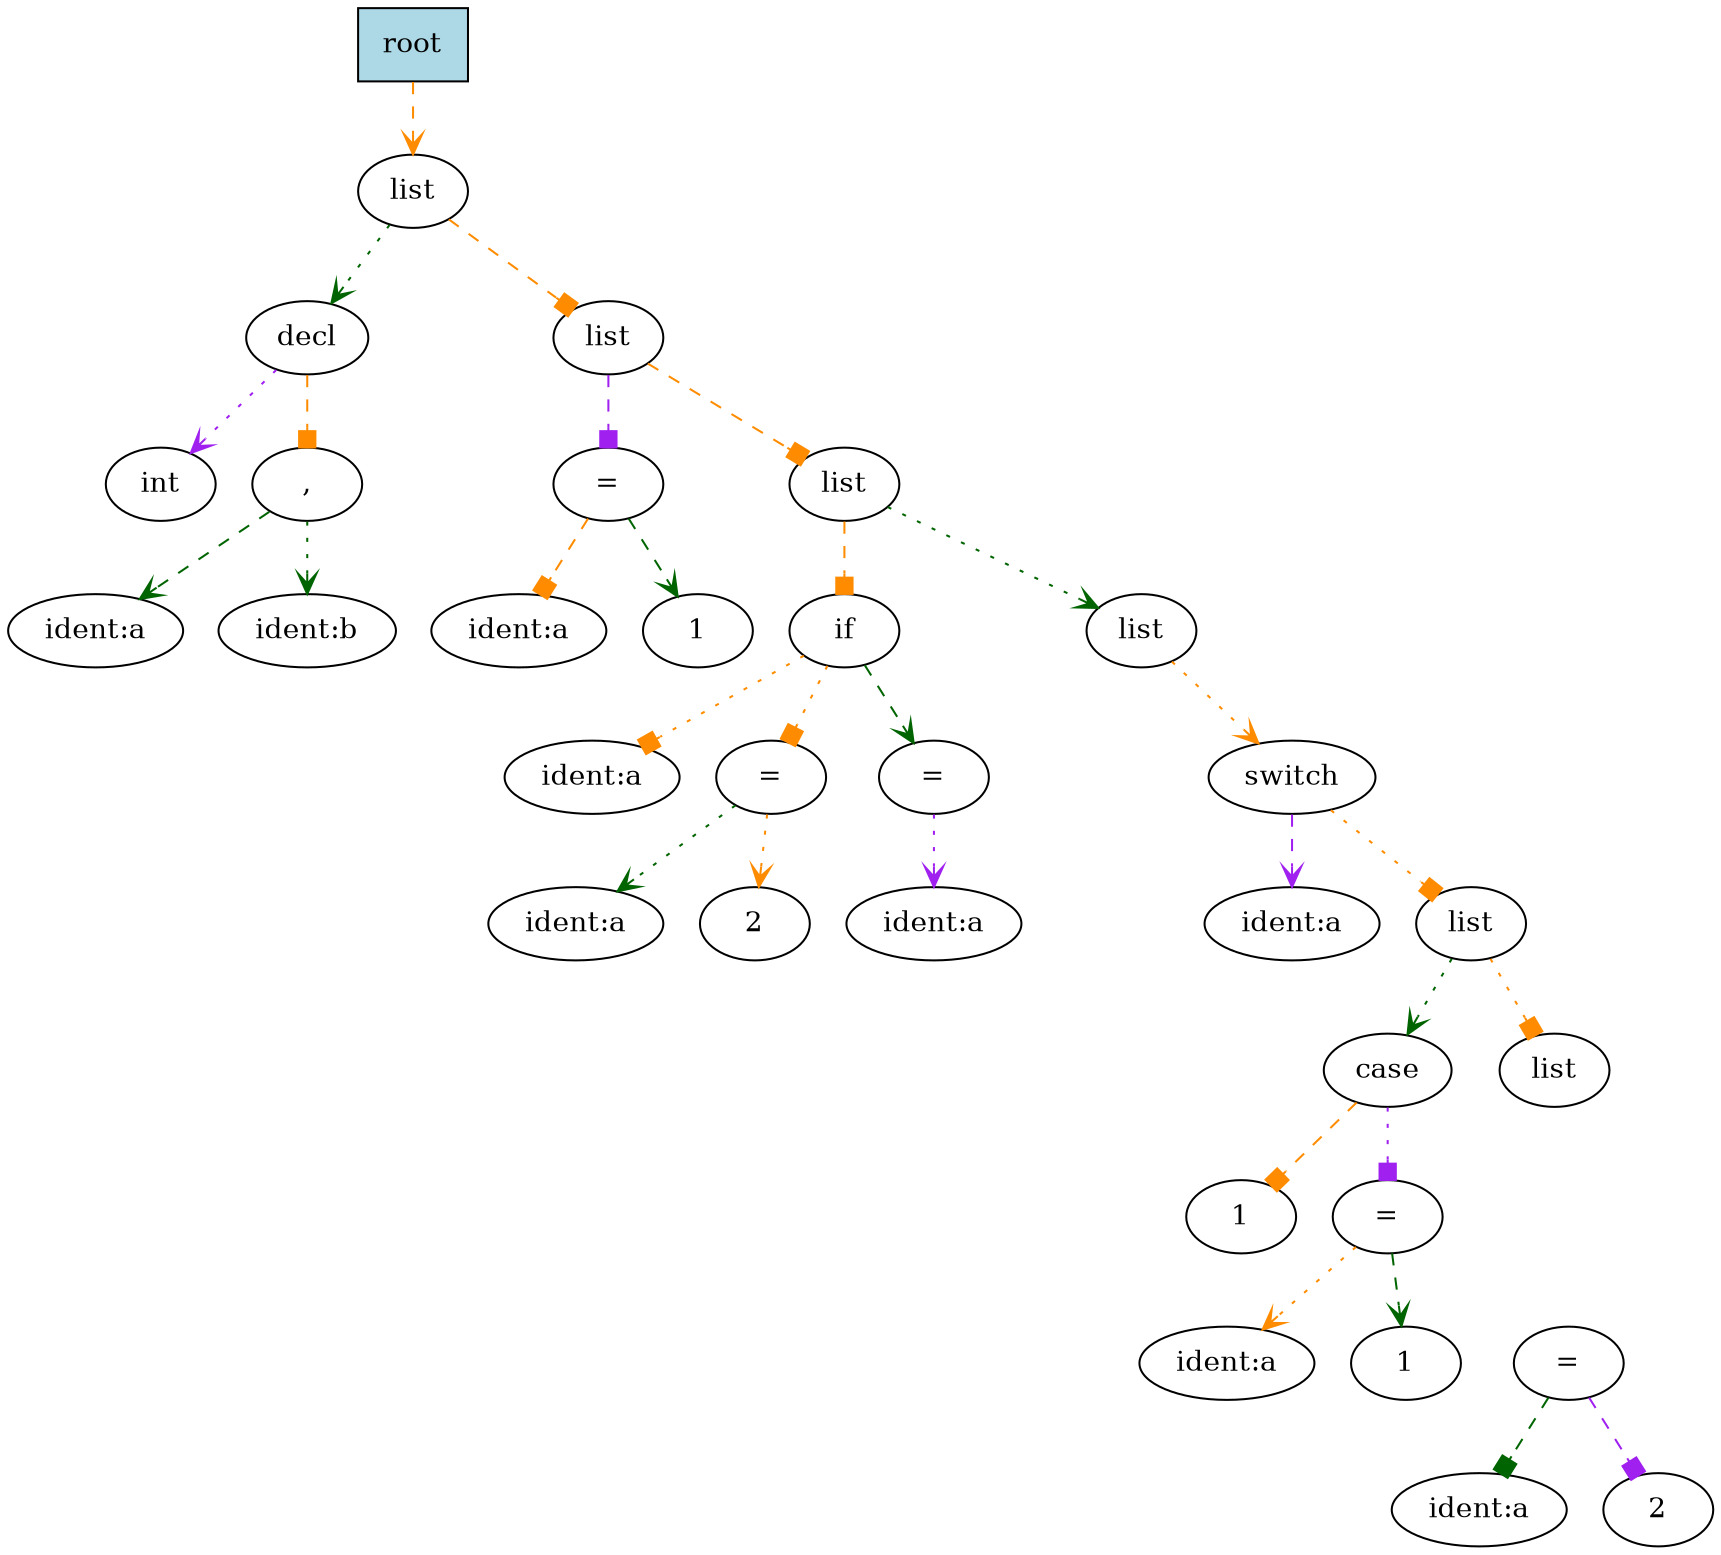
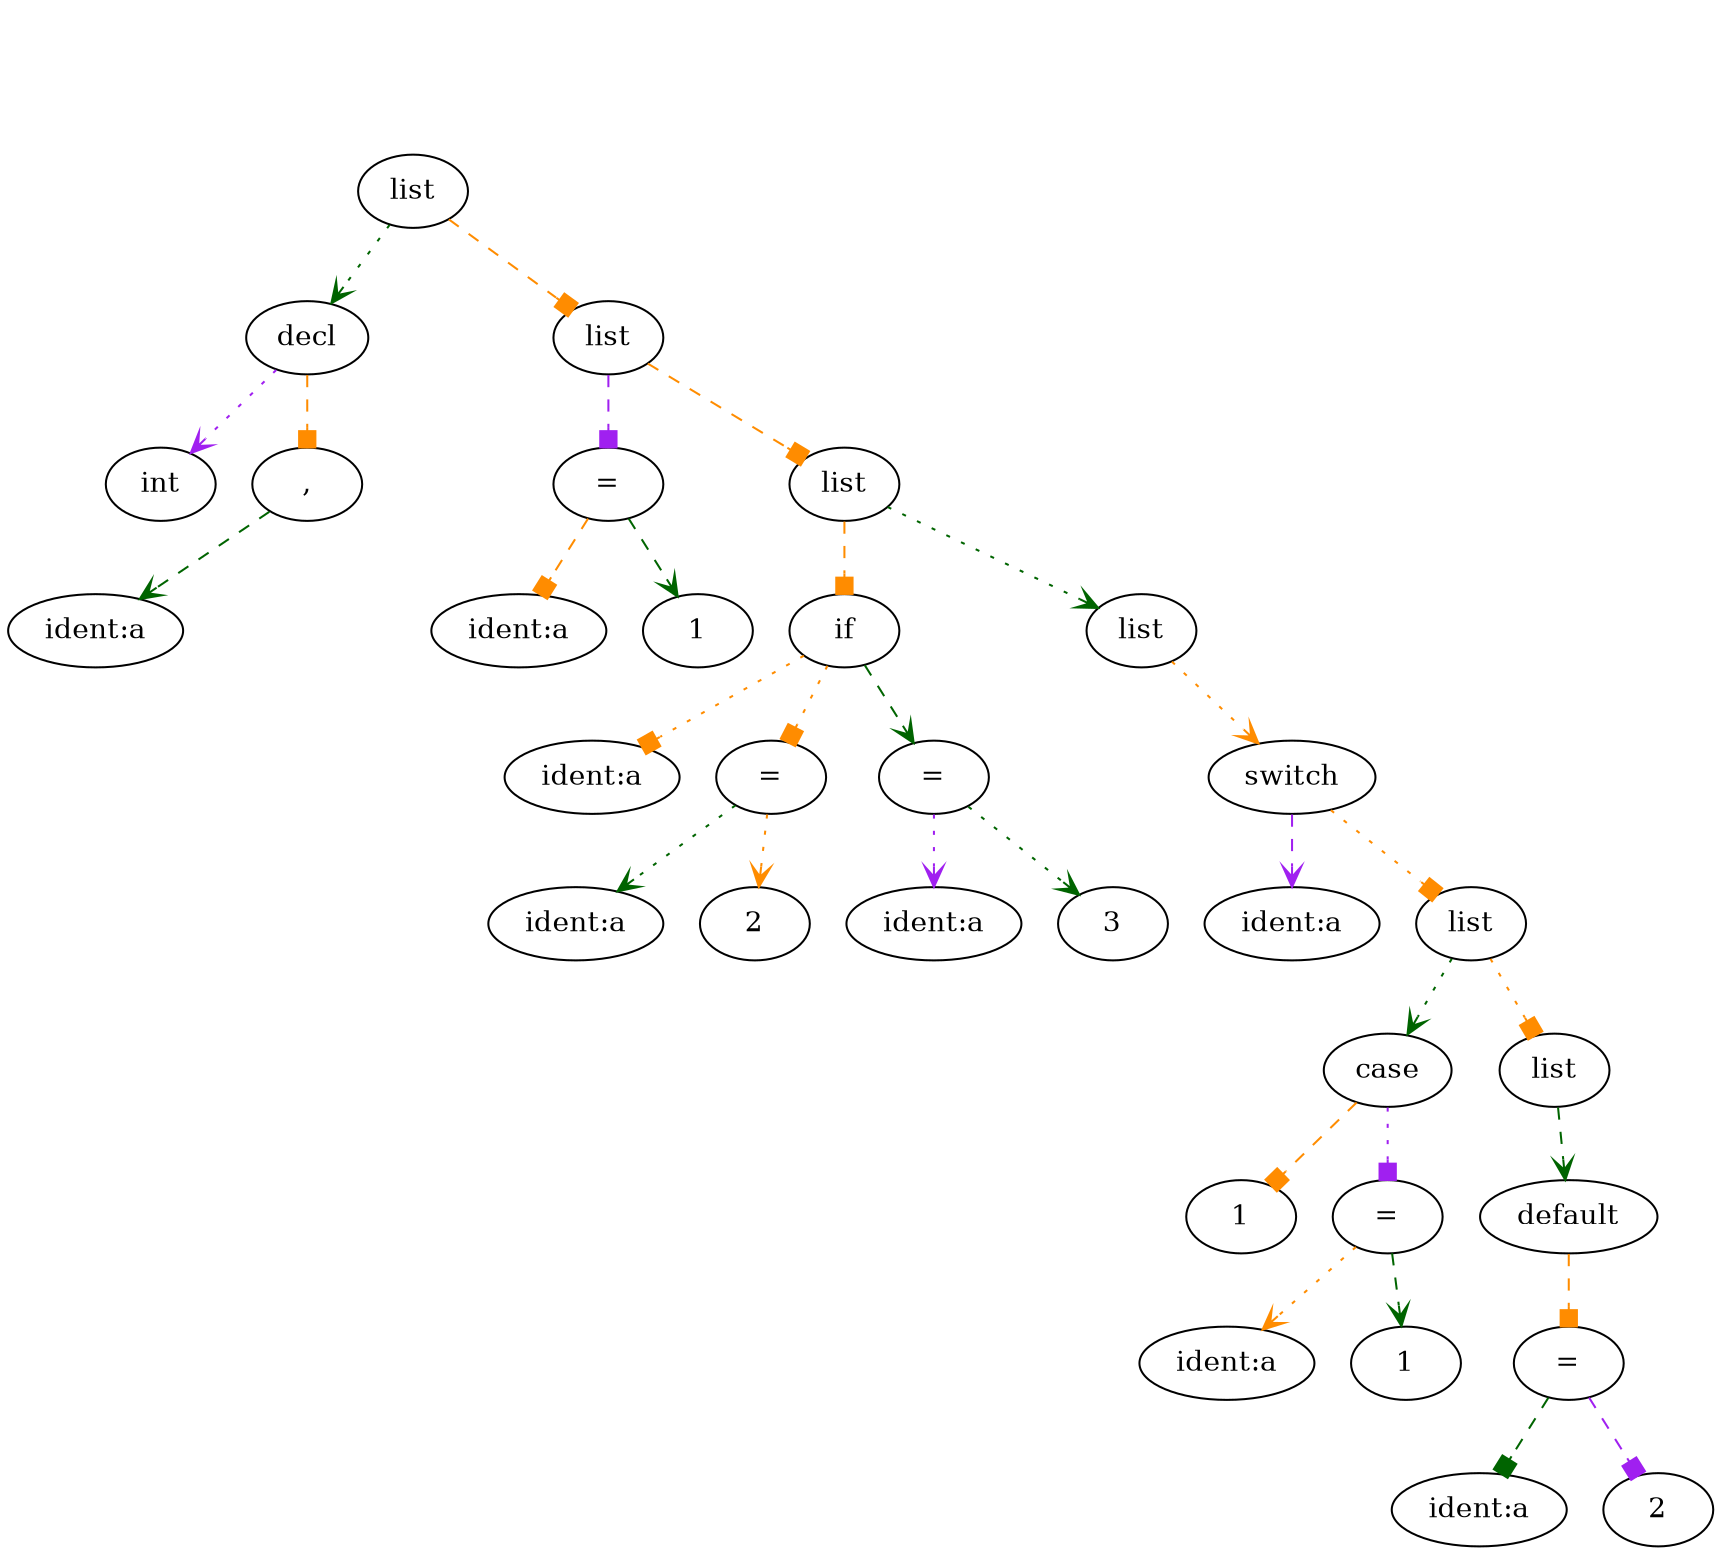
node "root": removed
node "ident:b": removed
node "3": added
node "default": added
